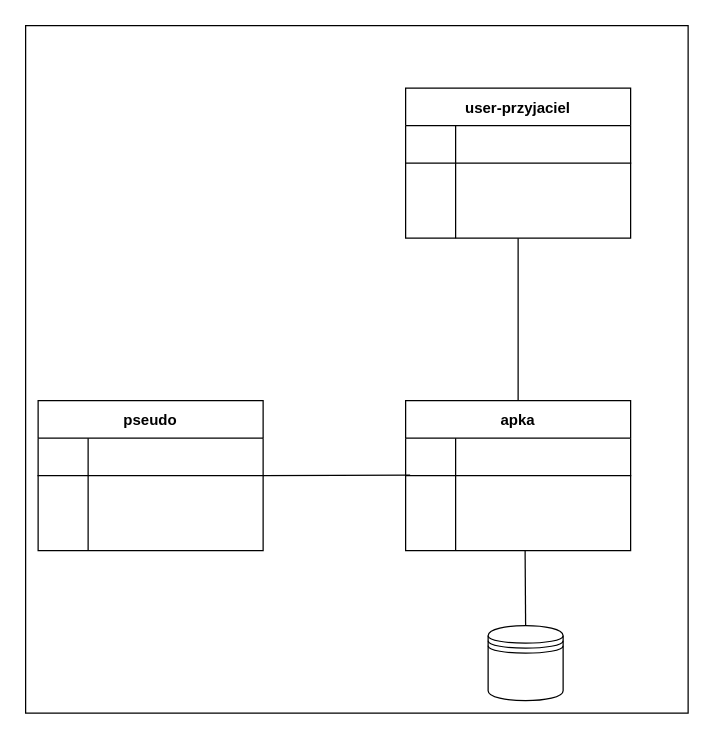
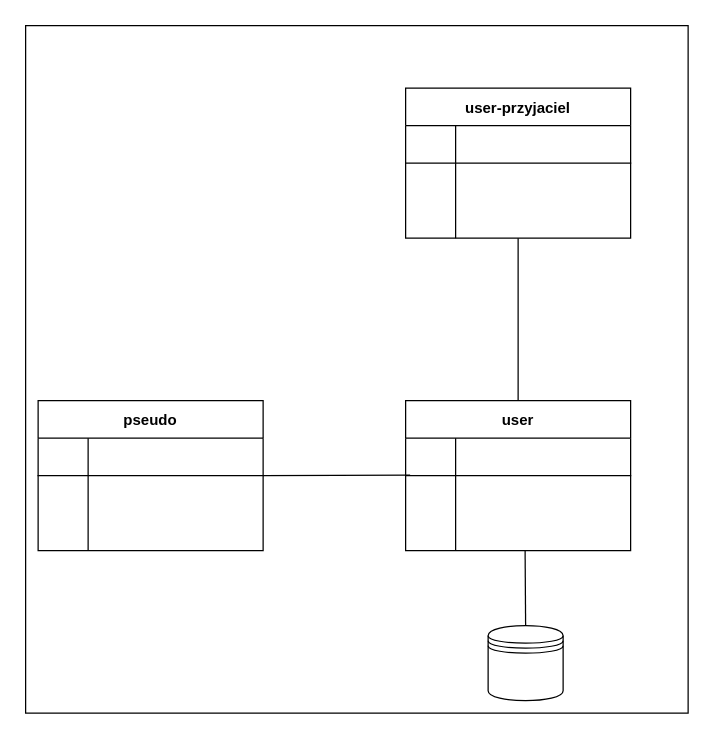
node "apka": label "apka" -> "user"
